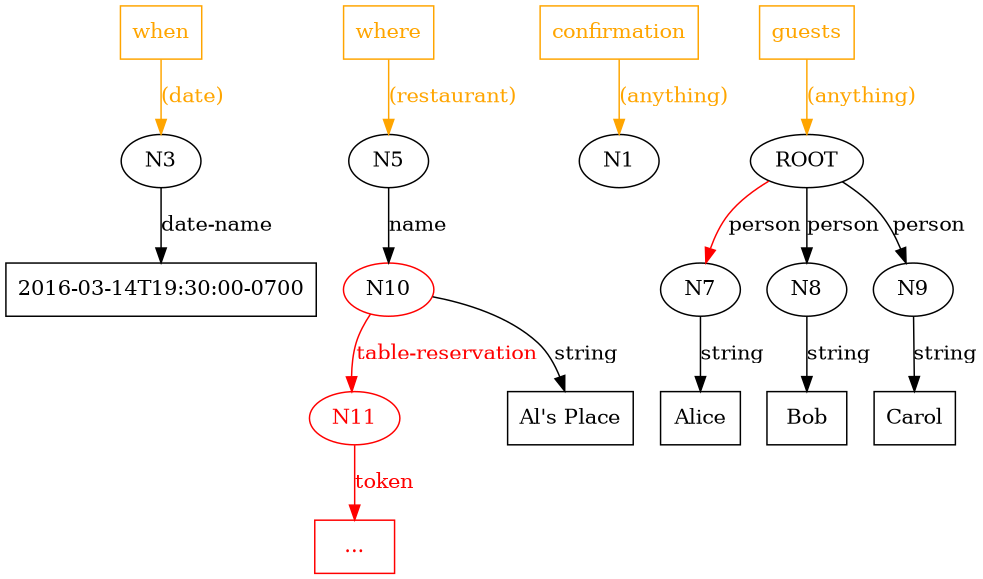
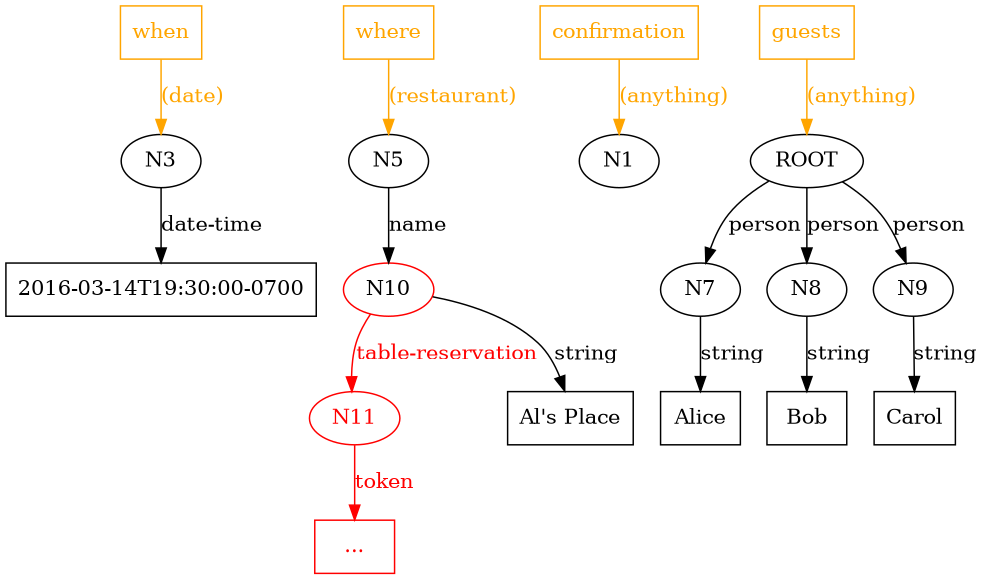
edge "ROOT" -> "N7": color red -> black
edge "N3" -> "2016-03-14T19:30:00-0700": label "date-name" -> "date-time"
